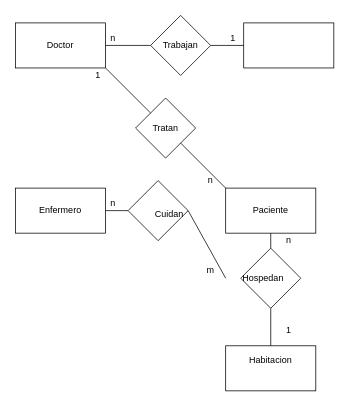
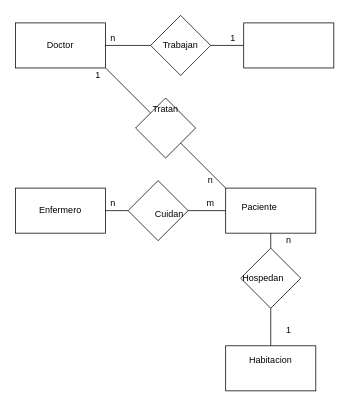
node "Tratan": moved (165, 128) -> (165, 109)
node "Paciente": moved (270, 210) -> (259, 207)
node "m": moved (210, 270) -> (210, 203)
